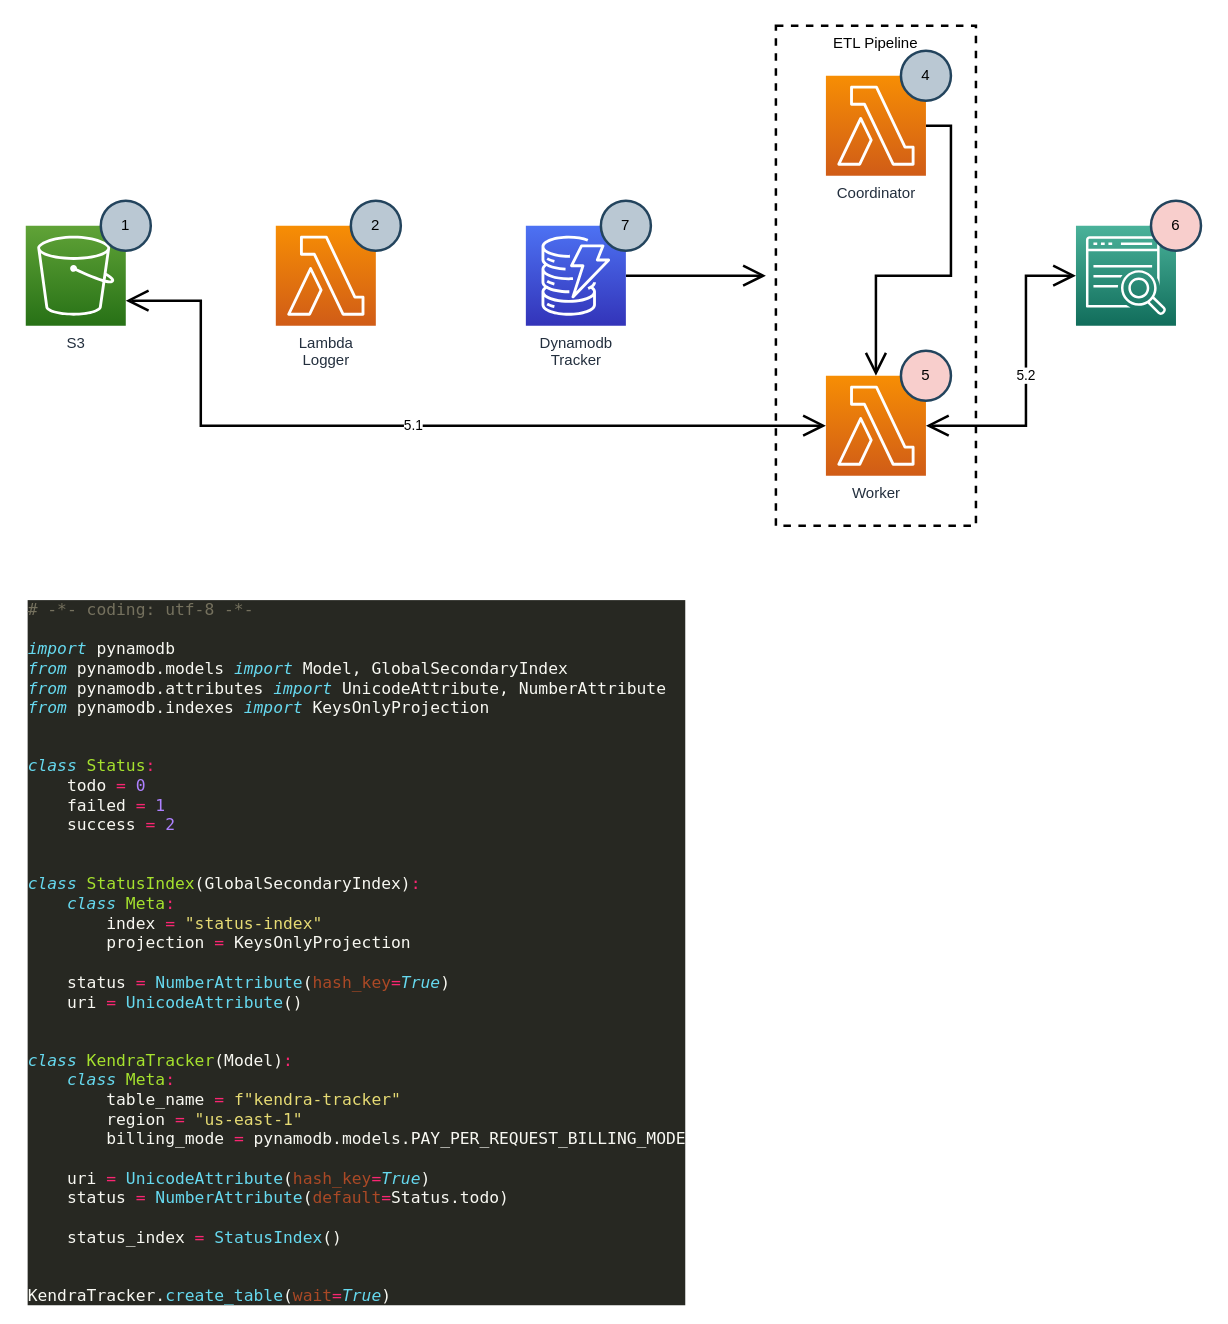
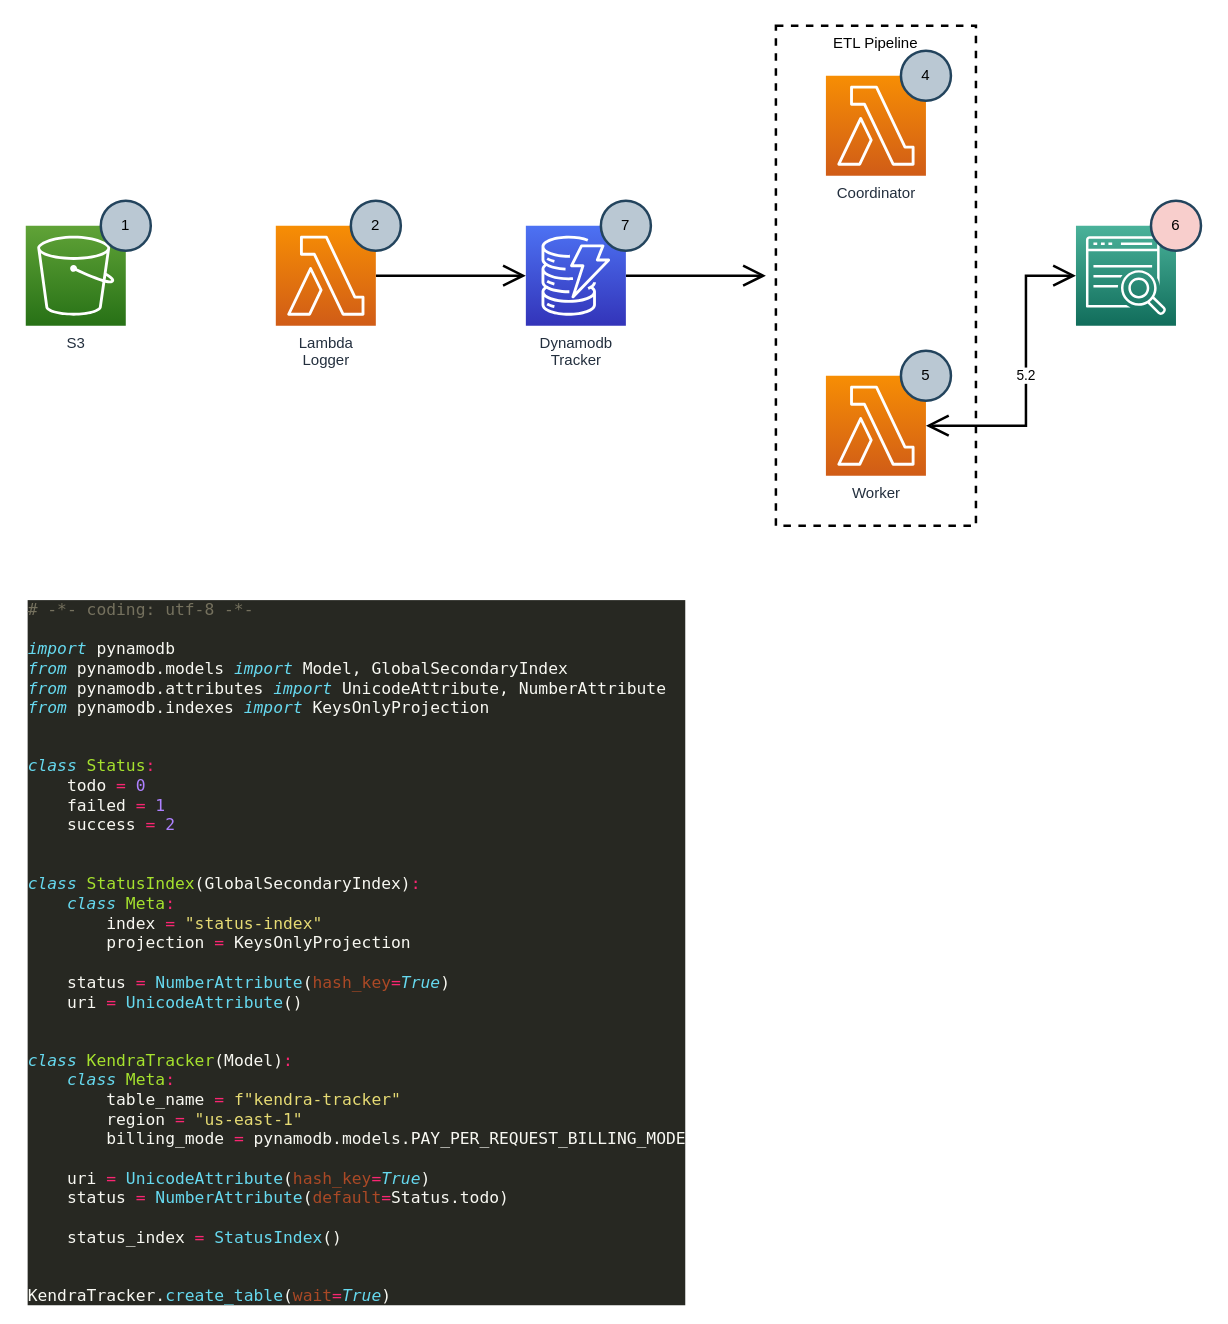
edge "Coordinator" -> "Worker": removed
edge "Lambda Logger" -> "Dynamodb Tracker": added
node "5": fillcolor #f8cecc -> #bac8d3
edge "S3" -- "Worker": removed, label "5.1"
